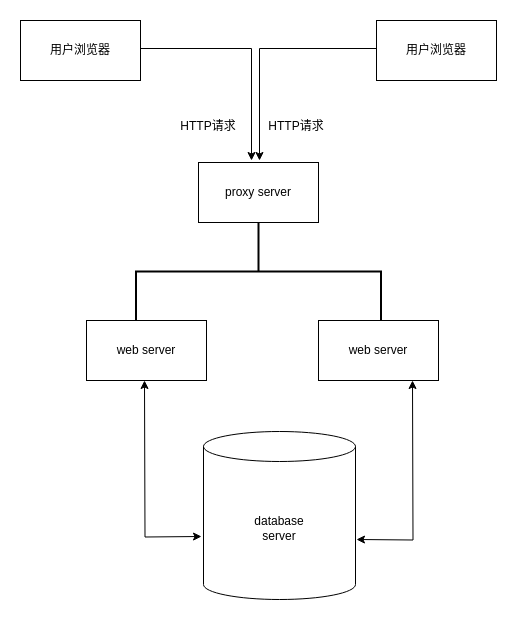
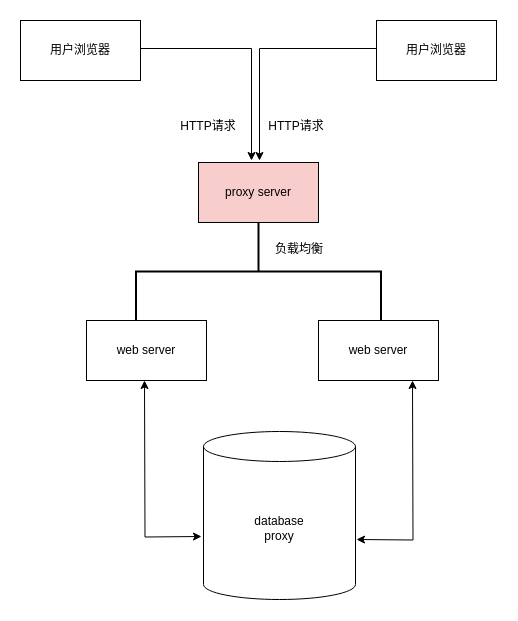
node "proxy server": fillcolor #ffffff -> #f8cecc
node "负载均衡": added
node "database server": label "database server" -> "database proxy"
